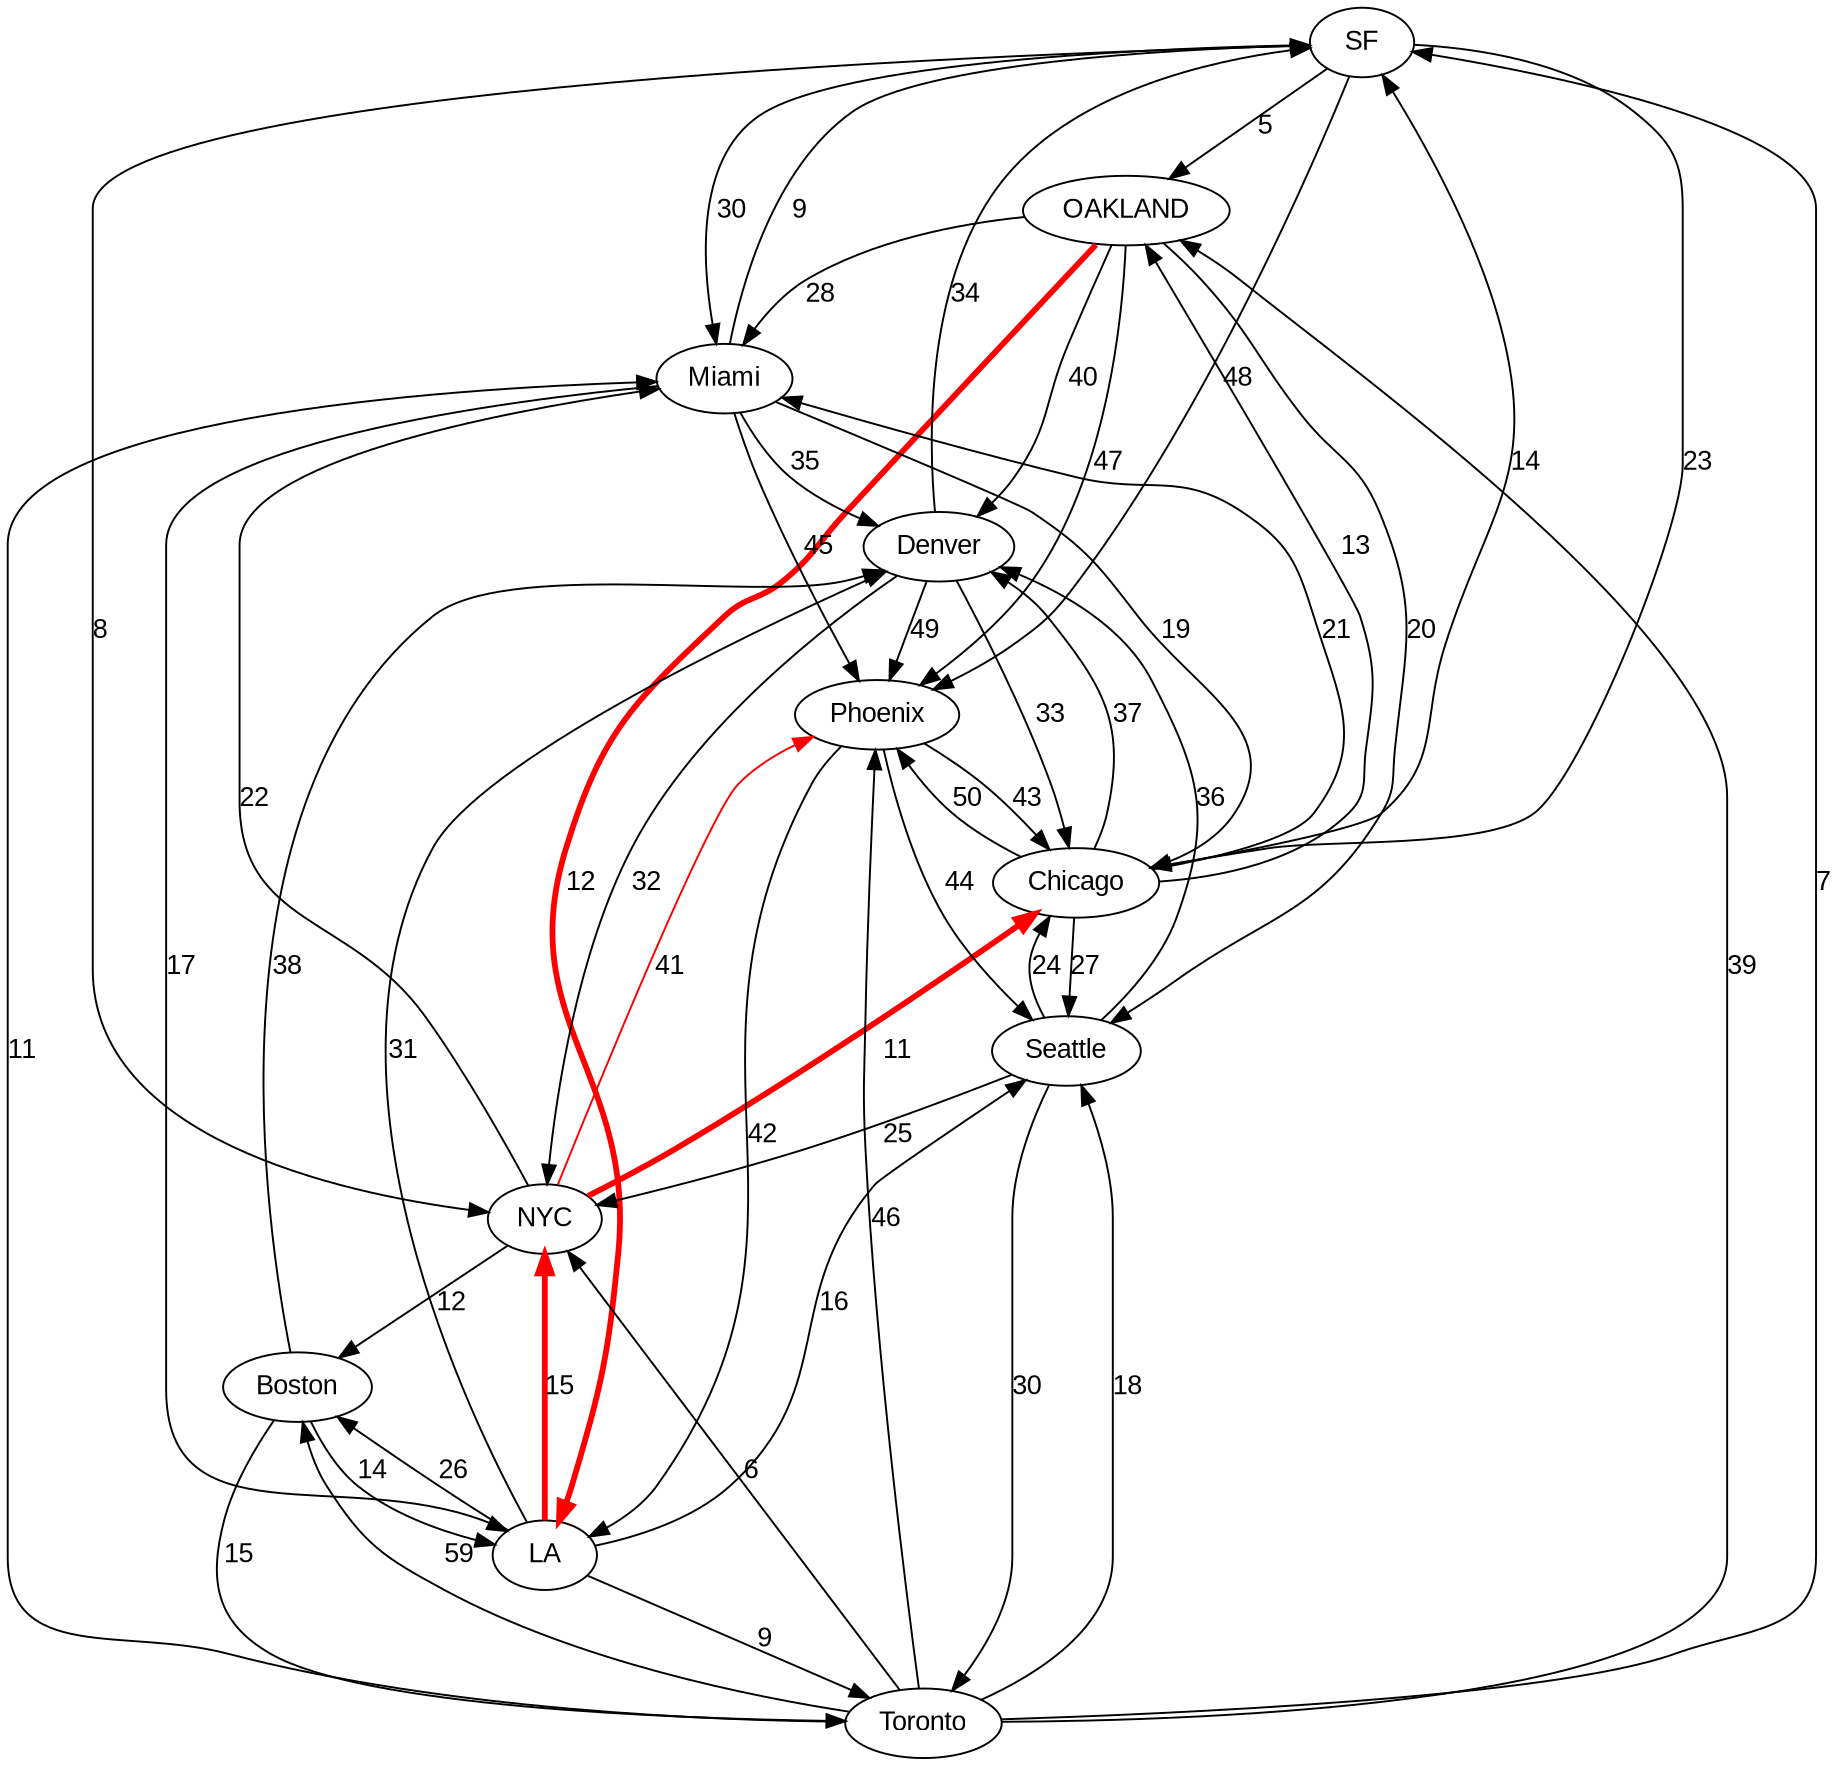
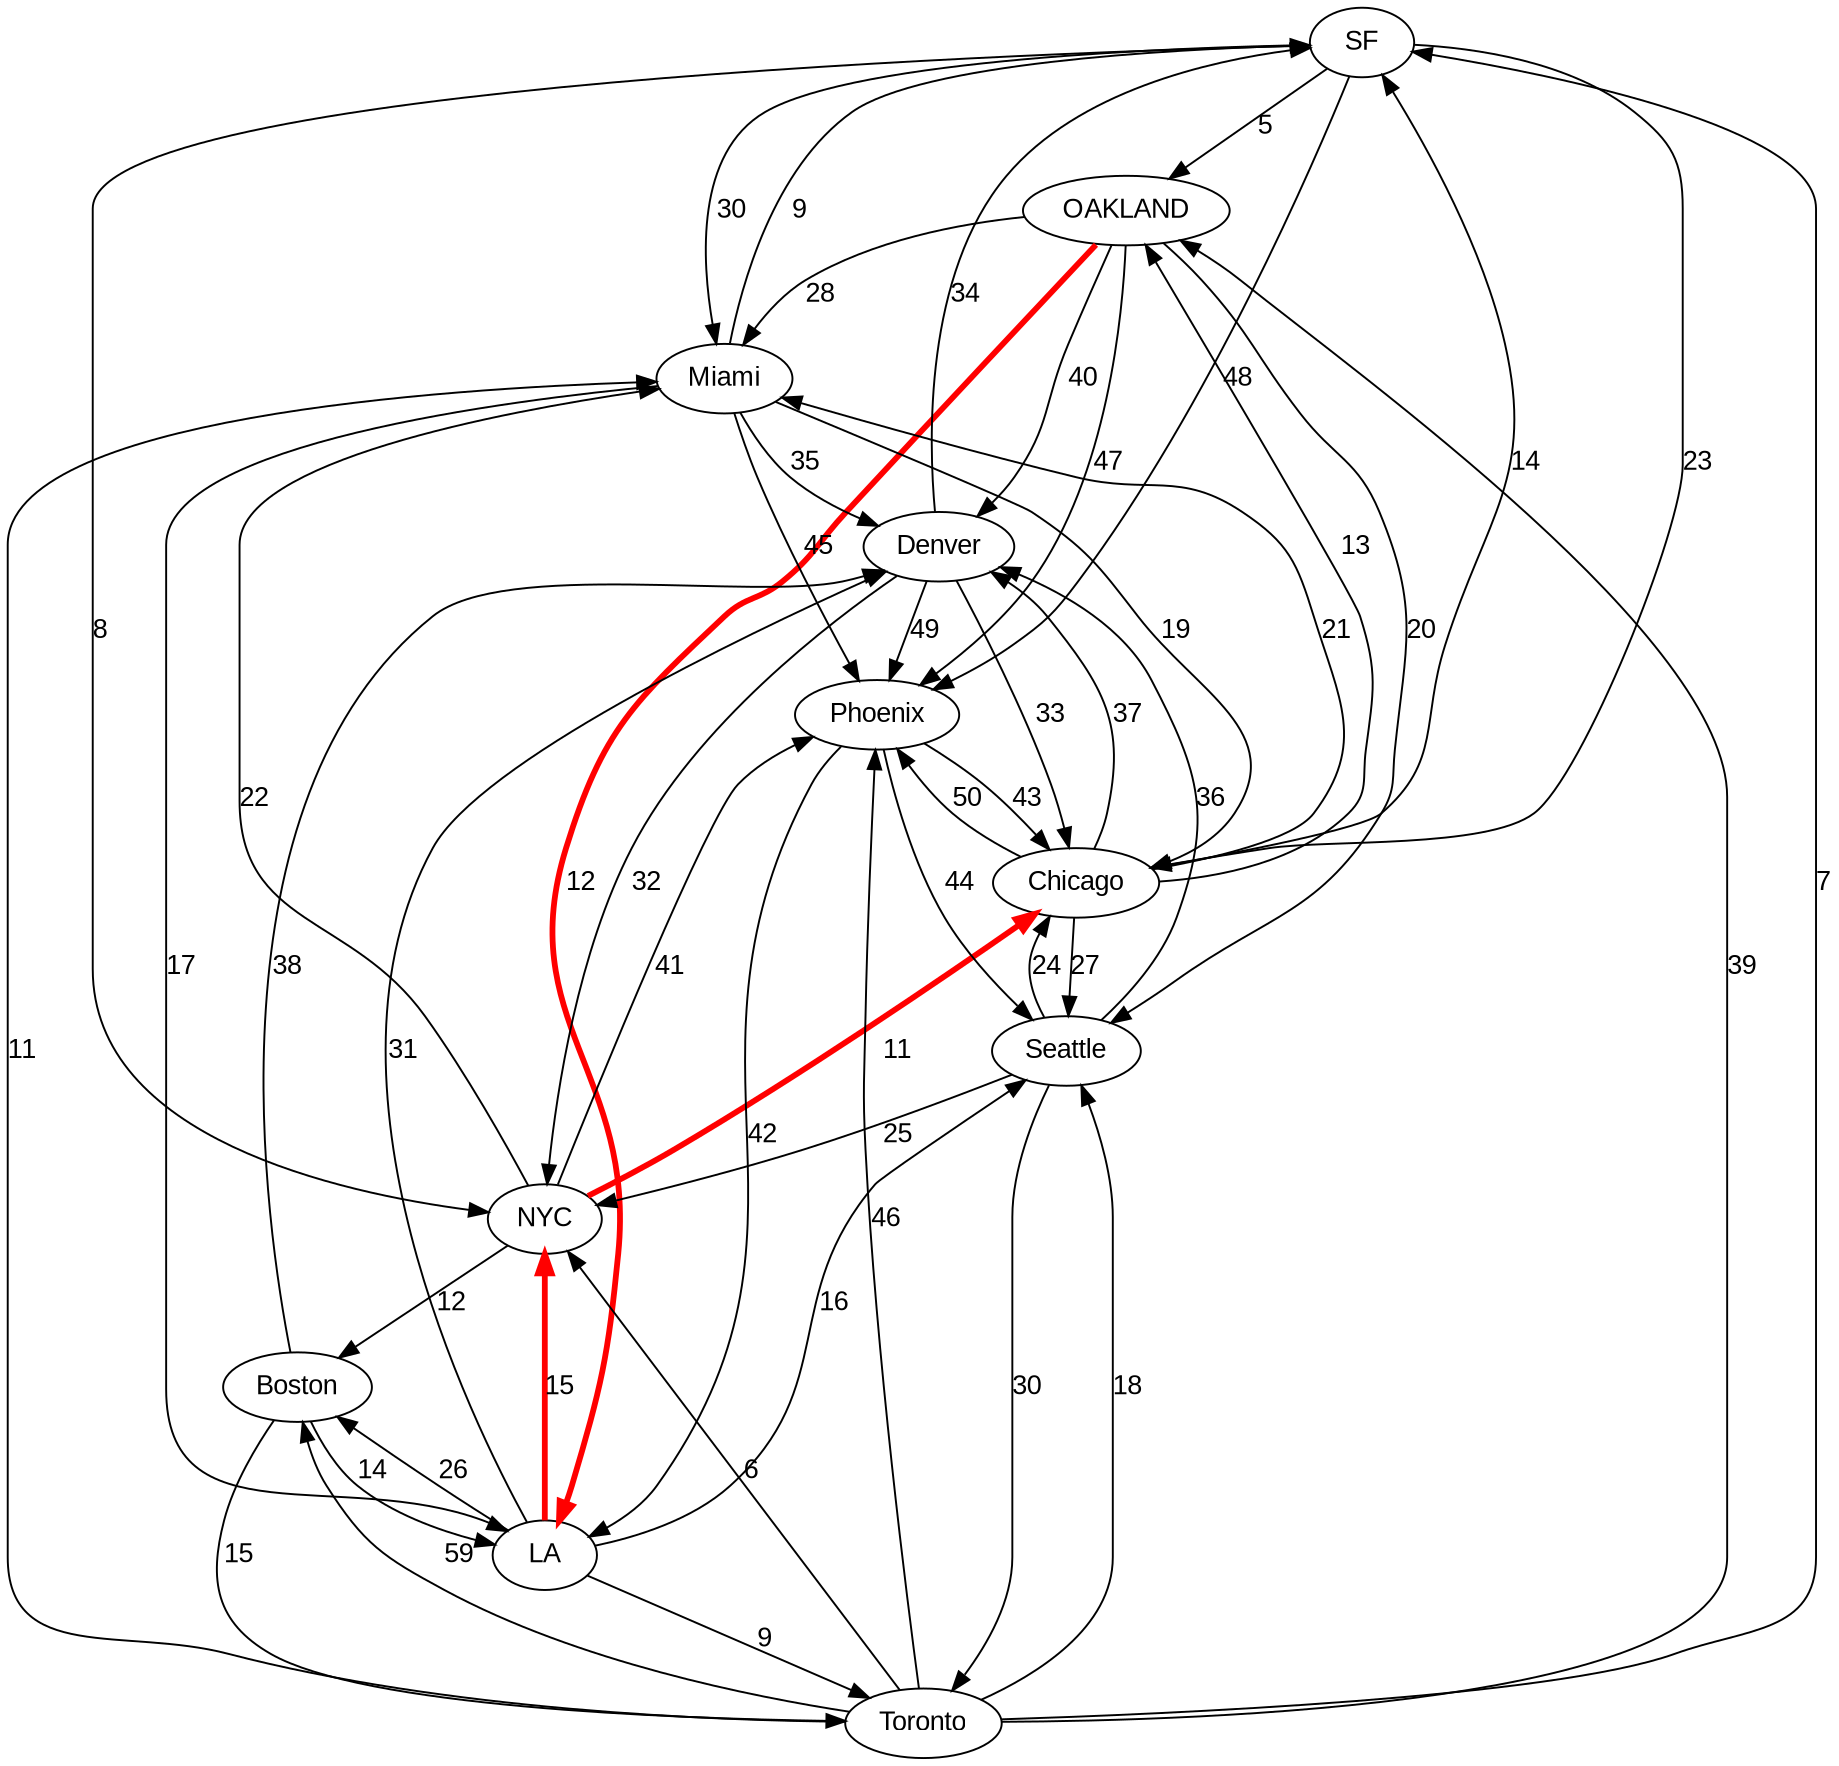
edge "NYC" -> "Phoenix": color red -> black
